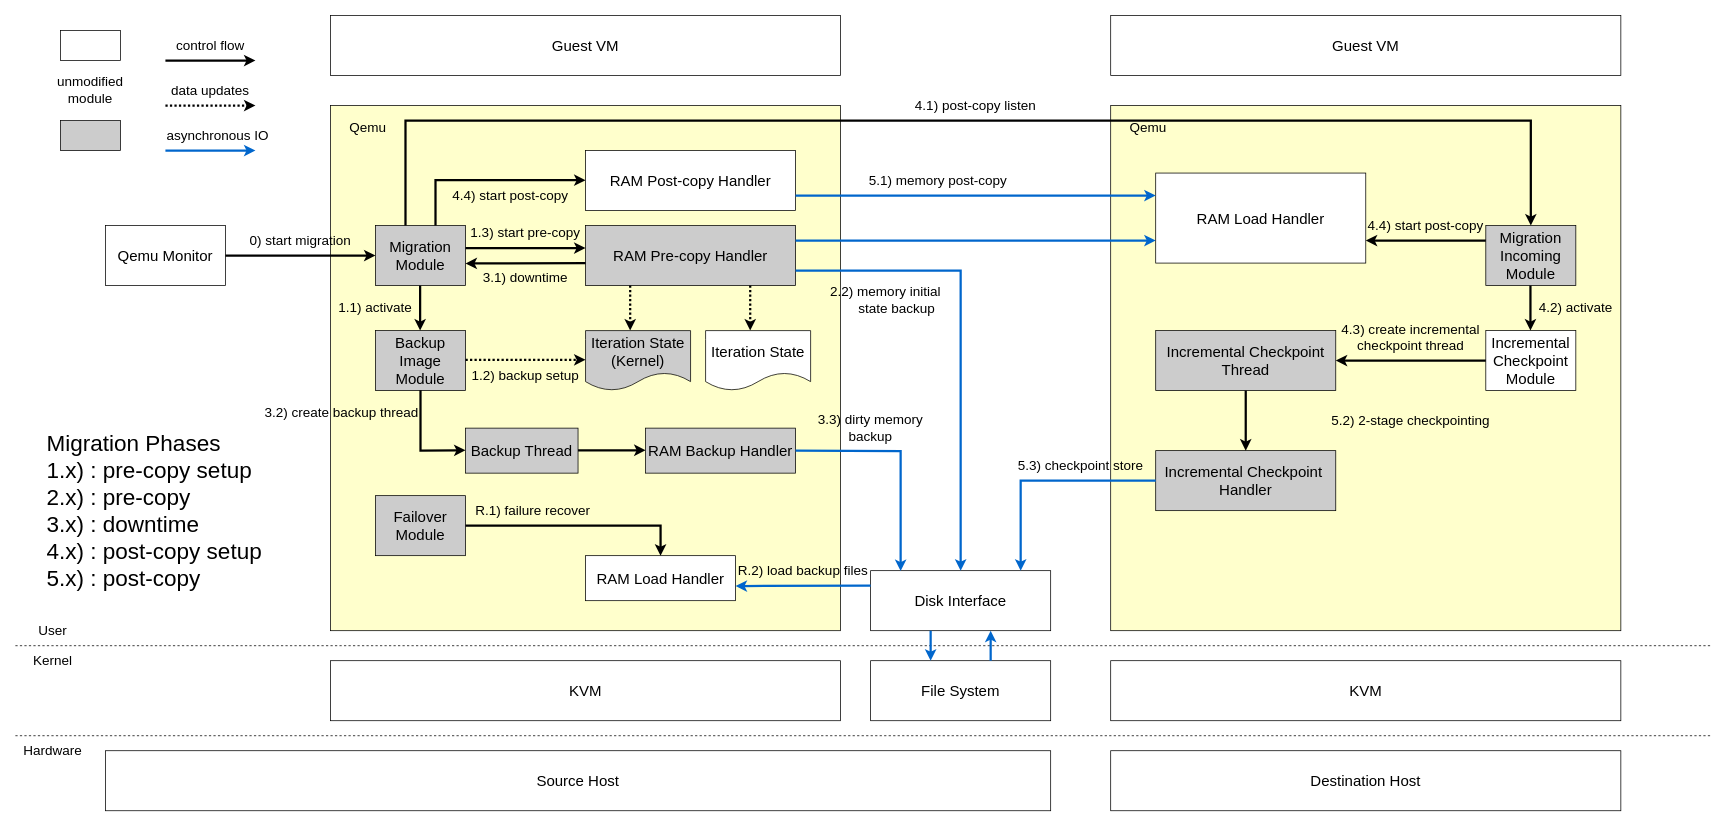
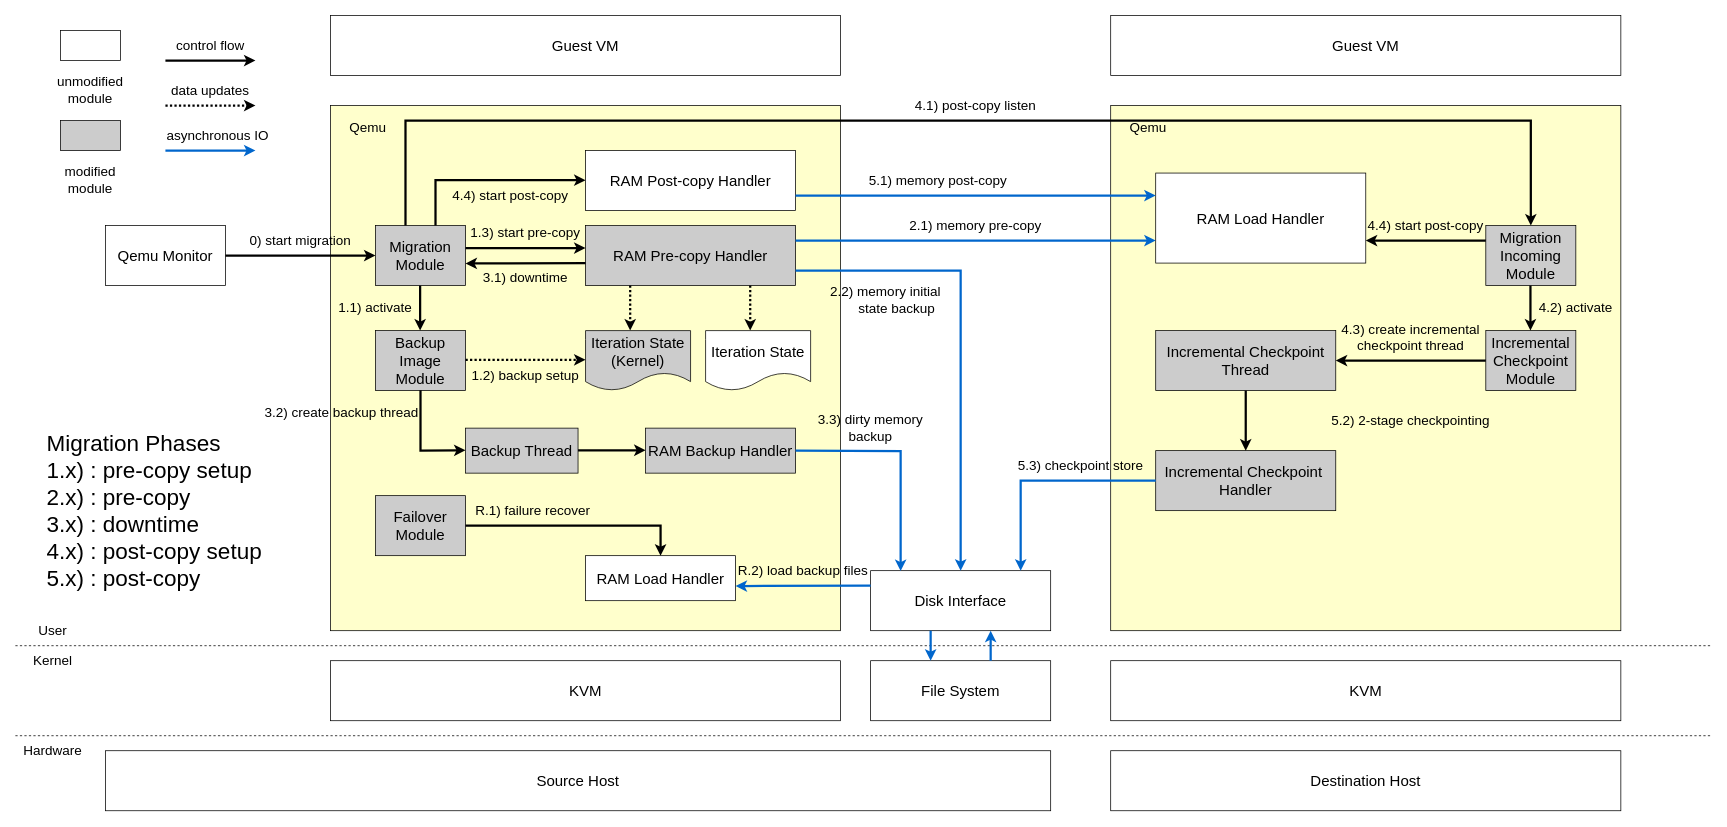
node "modified module": added
node "2.1) memory pre-copy": added
node "Incremental CheckpointModule": fillcolor #ffffff -> #cccccc
